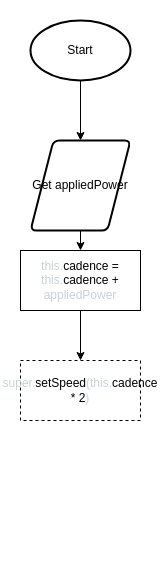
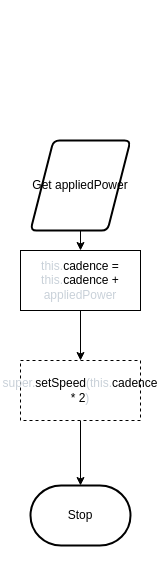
node "Start": removed
edge "Start" -> "Get appliedPower": removed
edge "super.setSpeed(this.cadence * 2)" -> "Stop": added
node "Stop": added
